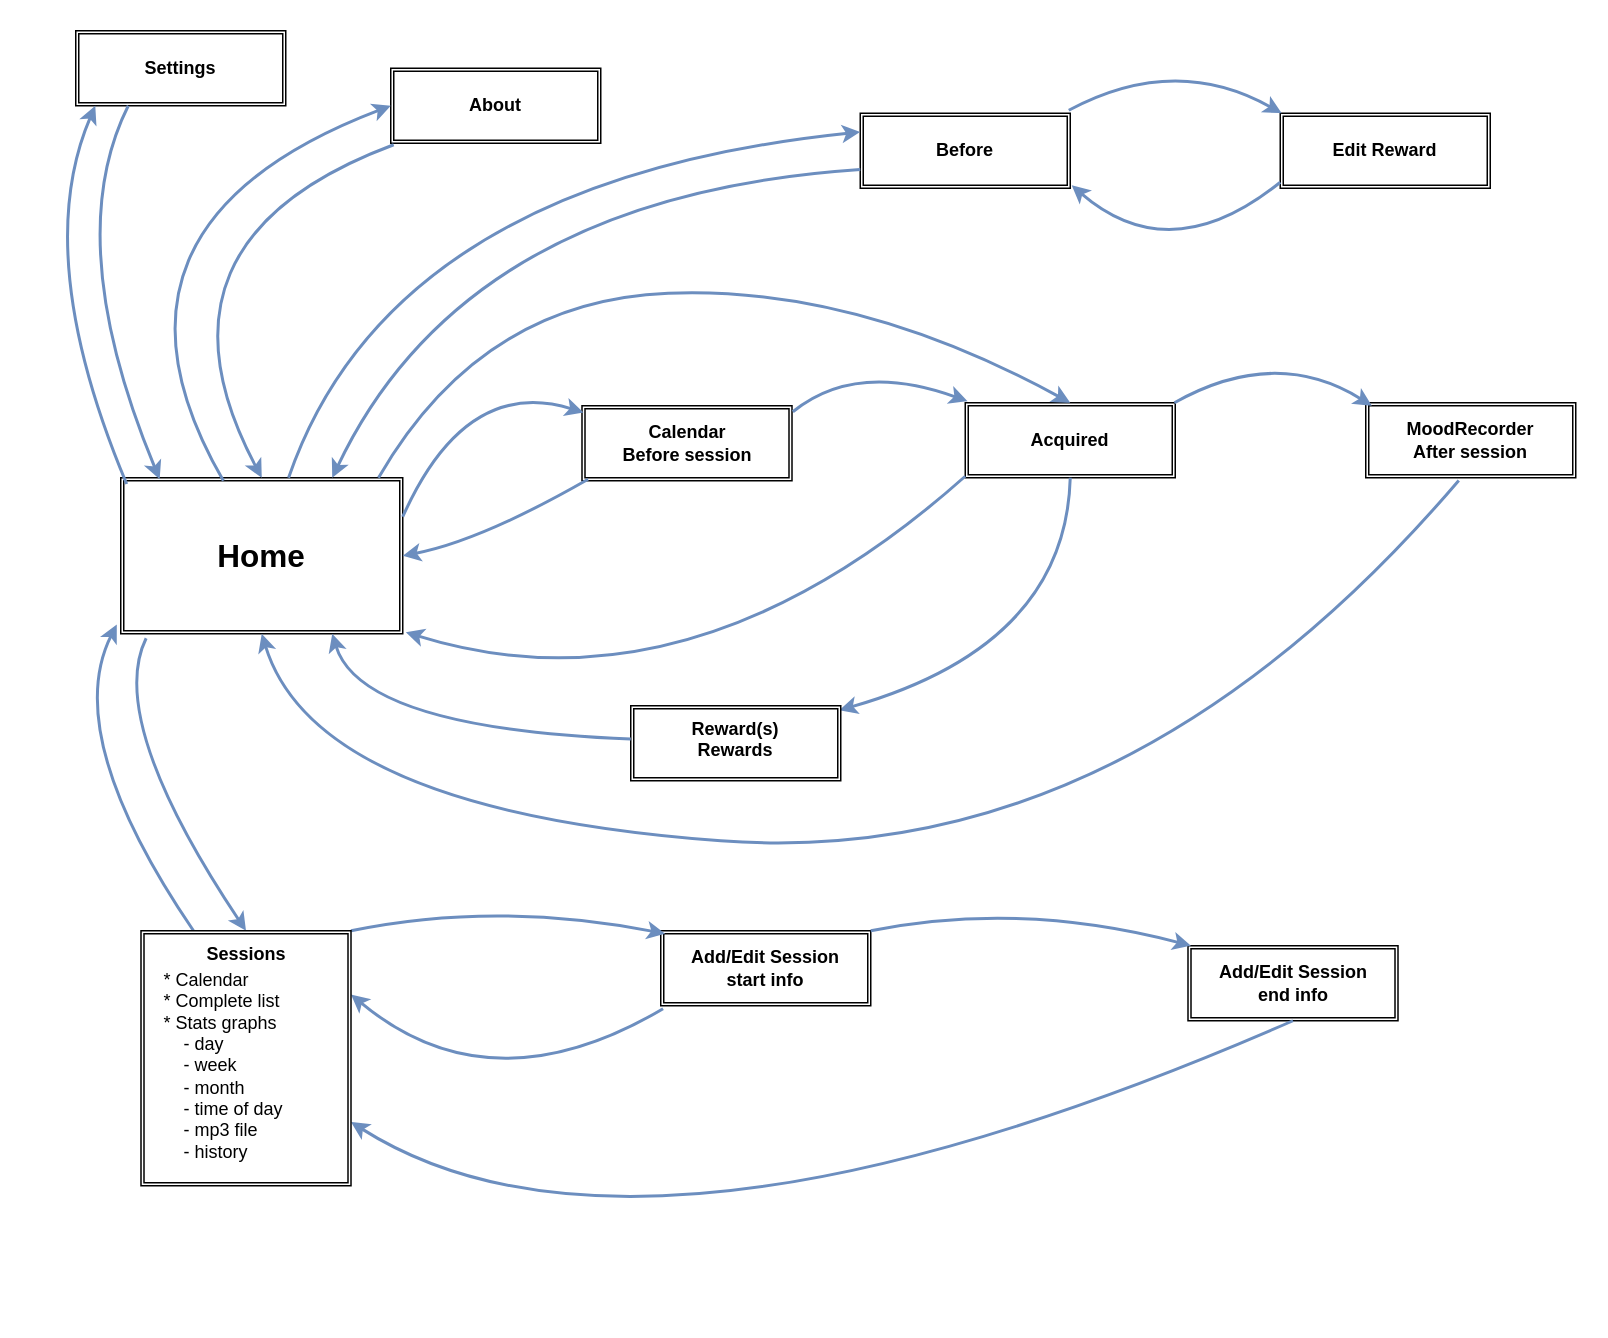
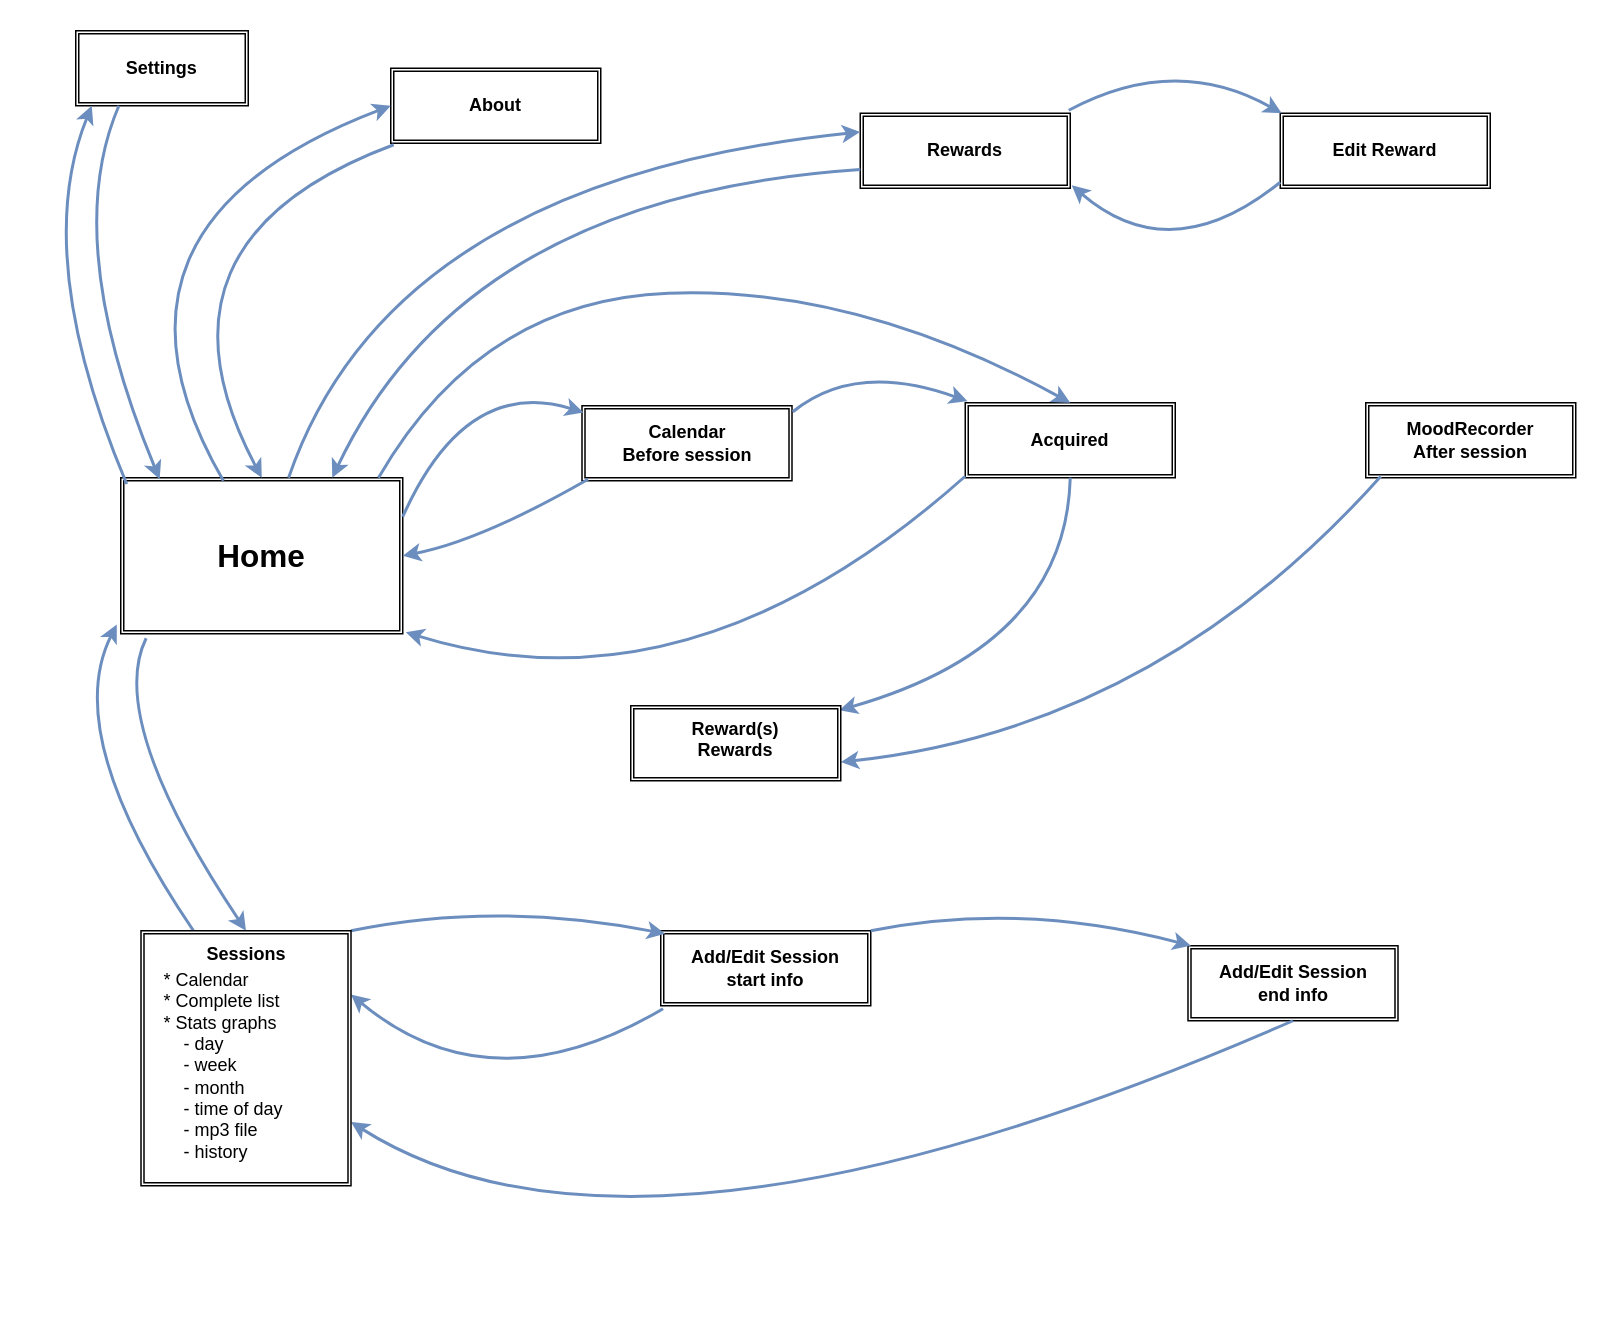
node "Settings": size 210x75 -> 173x75
node "Before": label "Before" -> "Rewards"
edge "Acquired" -> "MoodRecorder After session": removed
edge "MoodRecorder After session" -> "Reward(s) Rewards": added
edge "Reward(s) Rewards" -> "Home": removed
edge "MoodRecorder After session" -> "Home": removed
